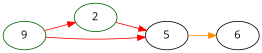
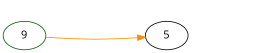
node "2": removed
node "6": removed
edge "9" -> "5": color red -> darkorange
